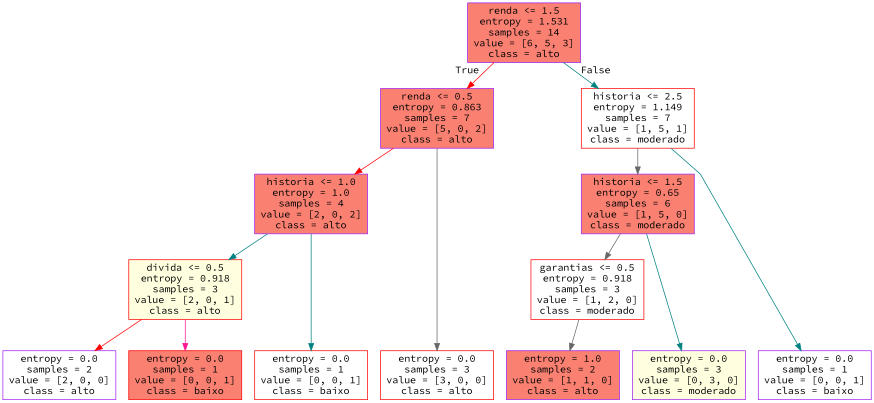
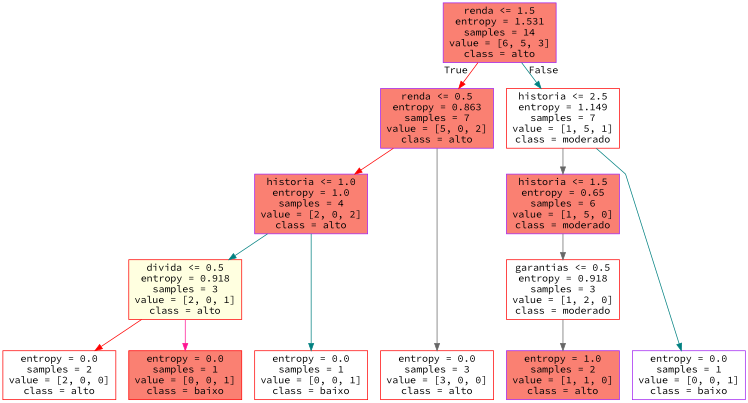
node "entropy = 0.0 samples = 2 value = [2, 0, 0] class = alto": color purple -> red
node "entropy = 0.0 samples = 3 value = [0, 3, 0] class = moderado": removed
